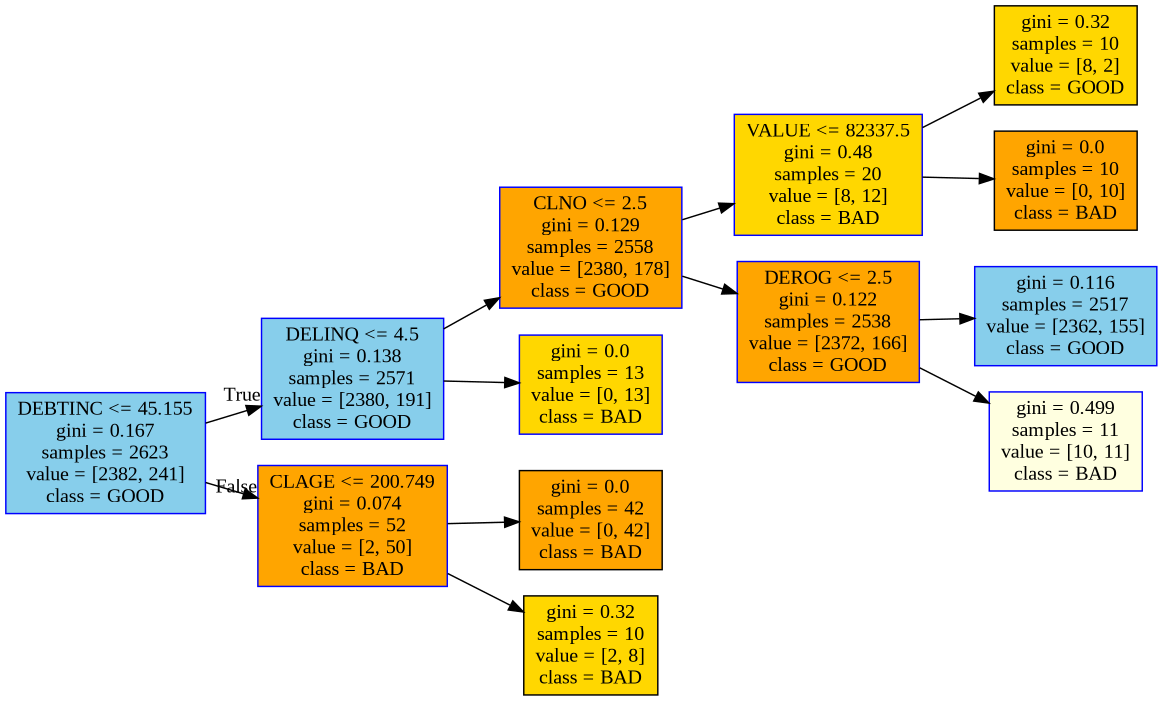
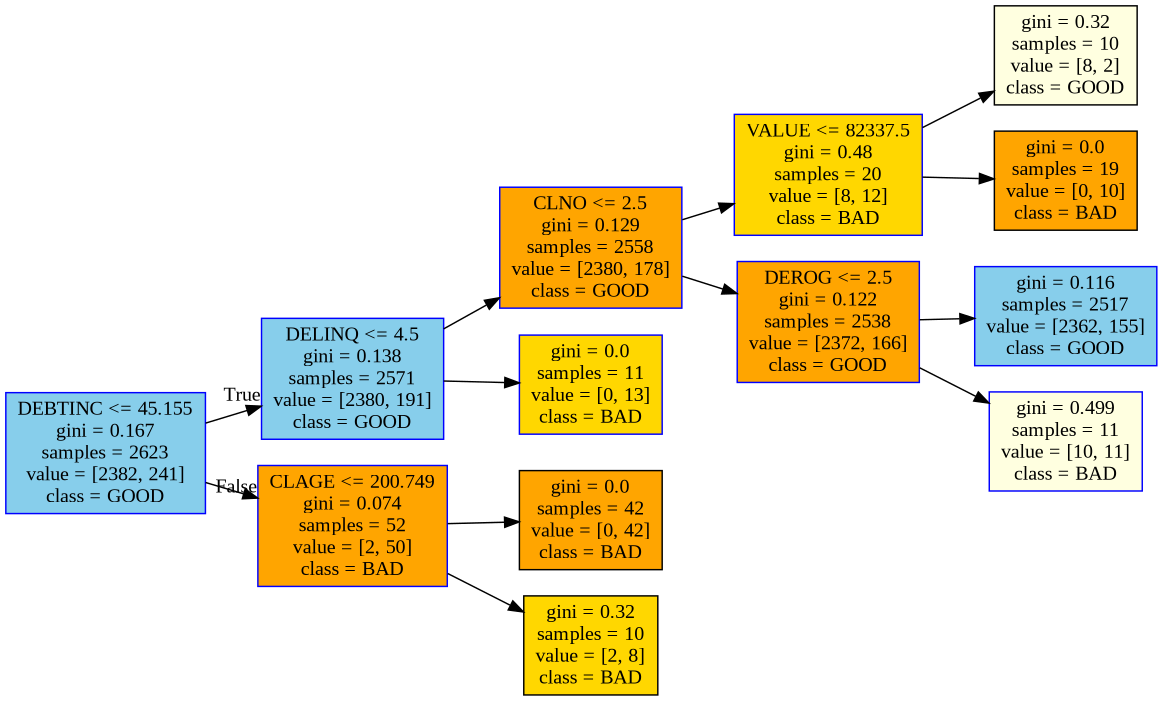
node "gini = 0.32 samples = 10 value = [8, 2] class = GOOD": fillcolor gold -> lightyellow
node "gini = 0.0 samples = 10 value = [0, 10] class = BAD": label "gini = 0.0 samples = 10 value = [0, 10] class = BAD" -> "gini = 0.0 samples = 19 value = [0, 10] class = BAD"
node "gini = 0.0 samples = 13 value = [0, 13] class = BAD": label "gini = 0.0 samples = 13 value = [0, 13] class = BAD" -> "gini = 0.0 samples = 11 value = [0, 13] class = BAD"
